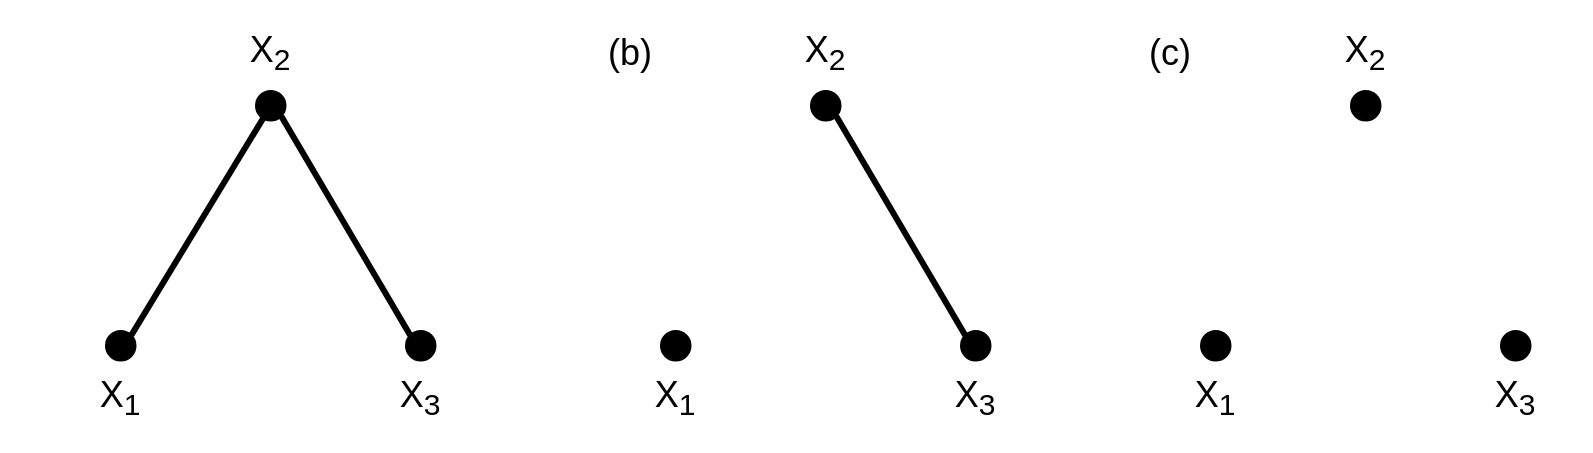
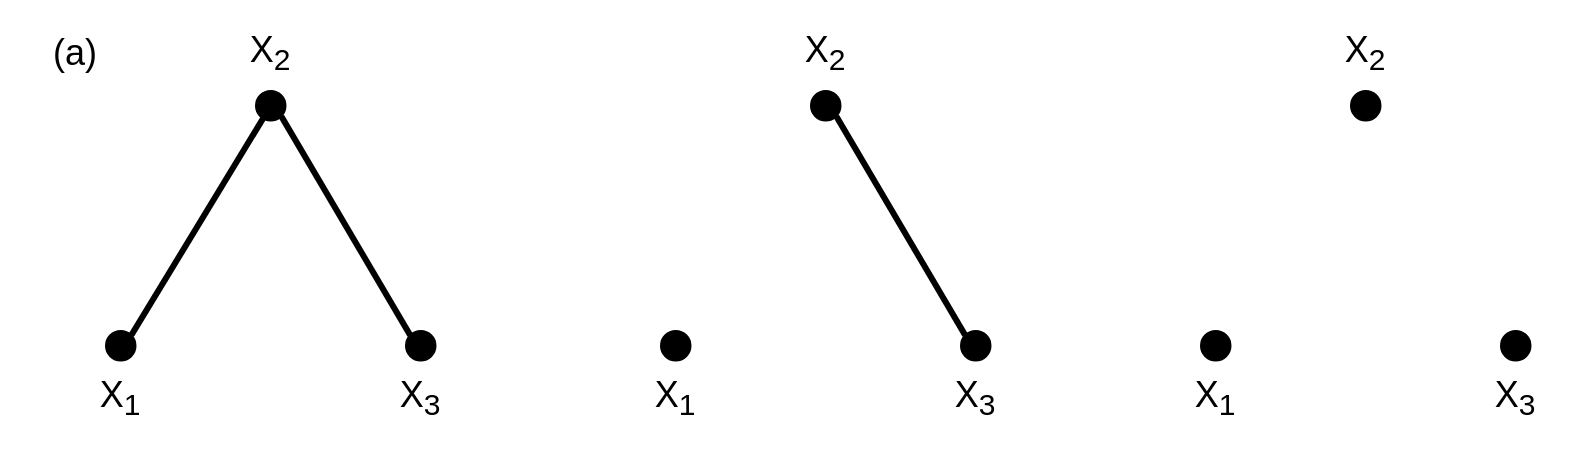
node "(a)": added
node "(b)": removed
node "(c)": removed
